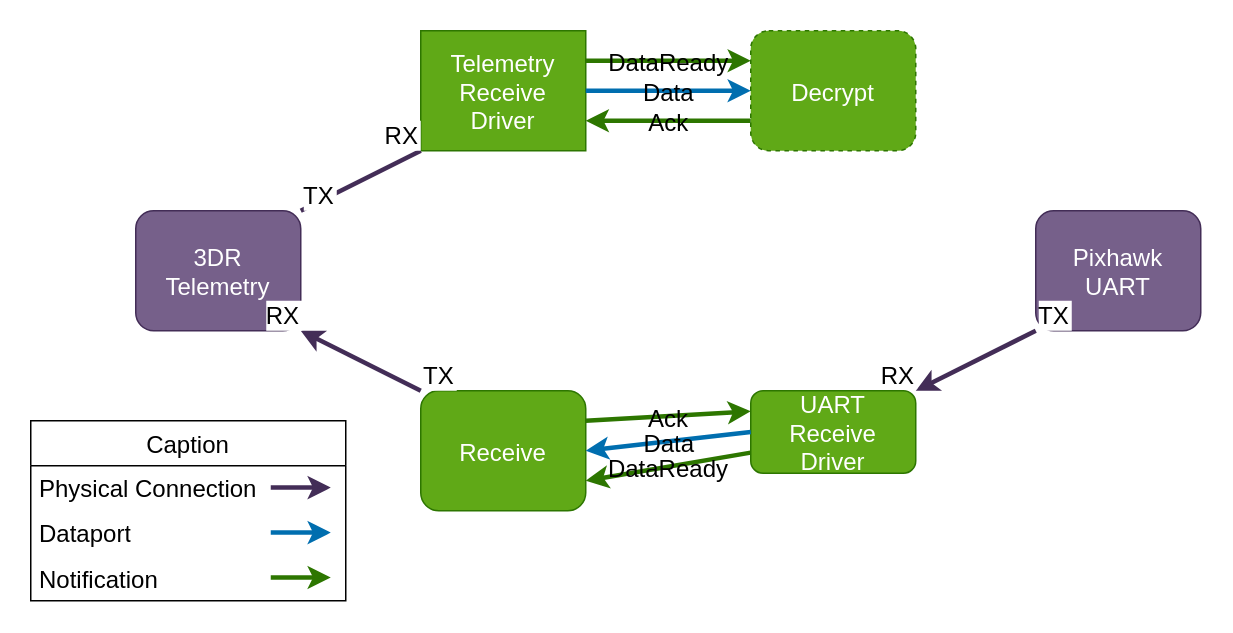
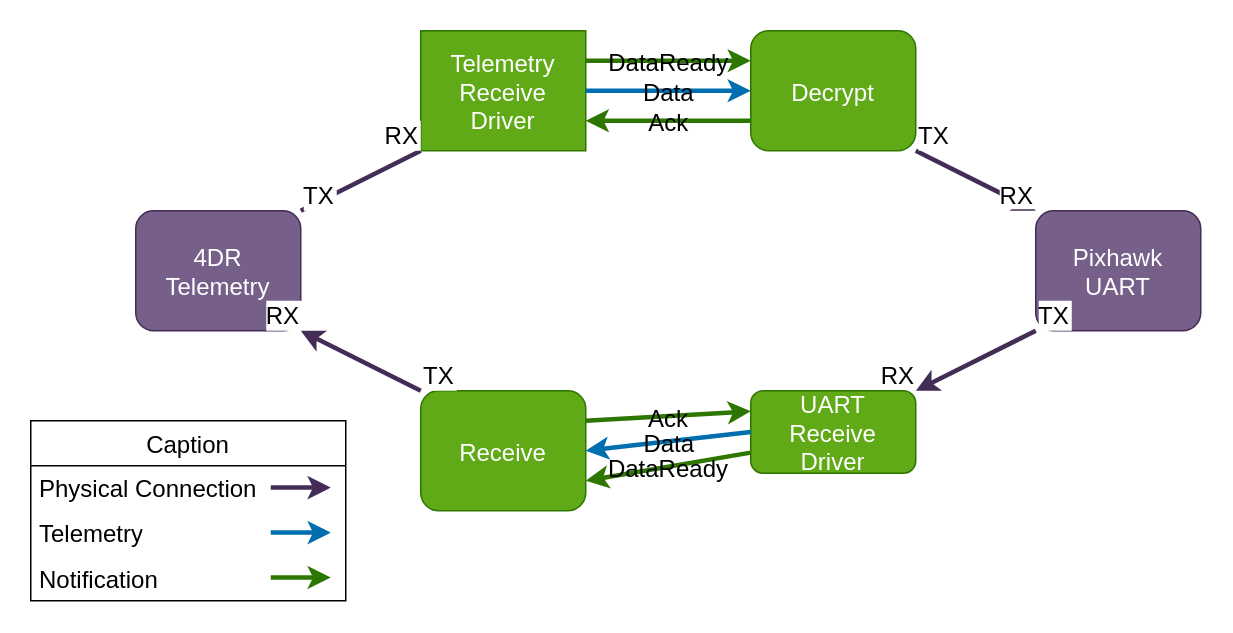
node "Decrypt": style dashed -> solid
edge "Decrypt" -> "Pixhawk UART": added, labels "TX", "RX"
node "3DR Telemetry": label "3DR Telemetry" -> "4DR Telemetry"
node "Dataport": label "Dataport" -> "Telemetry"
